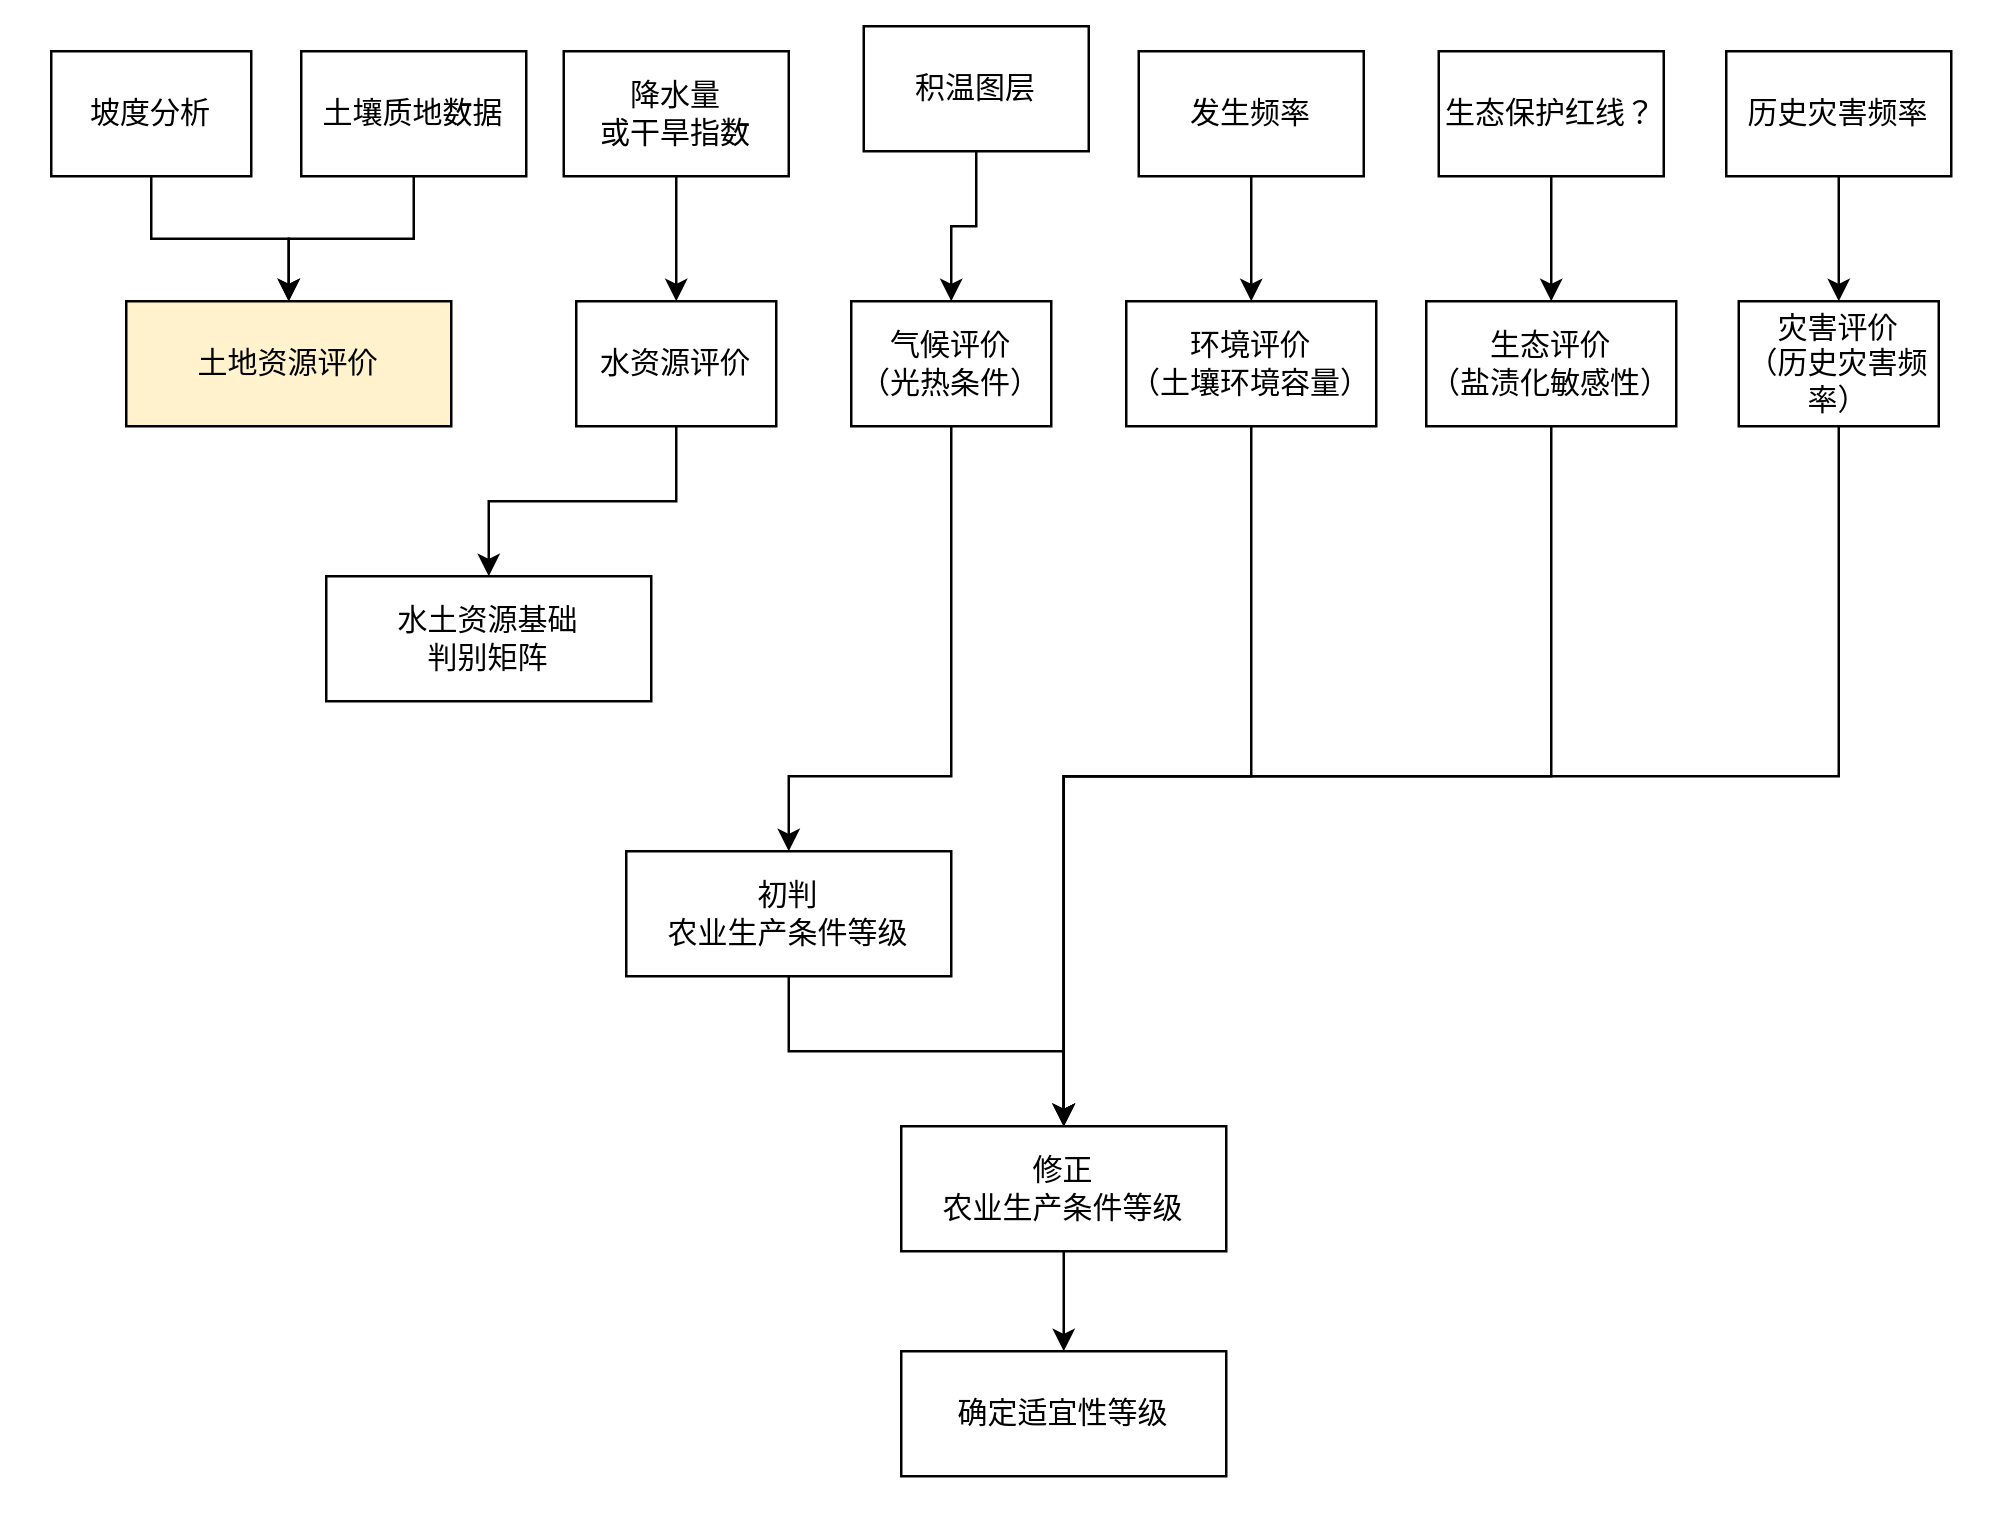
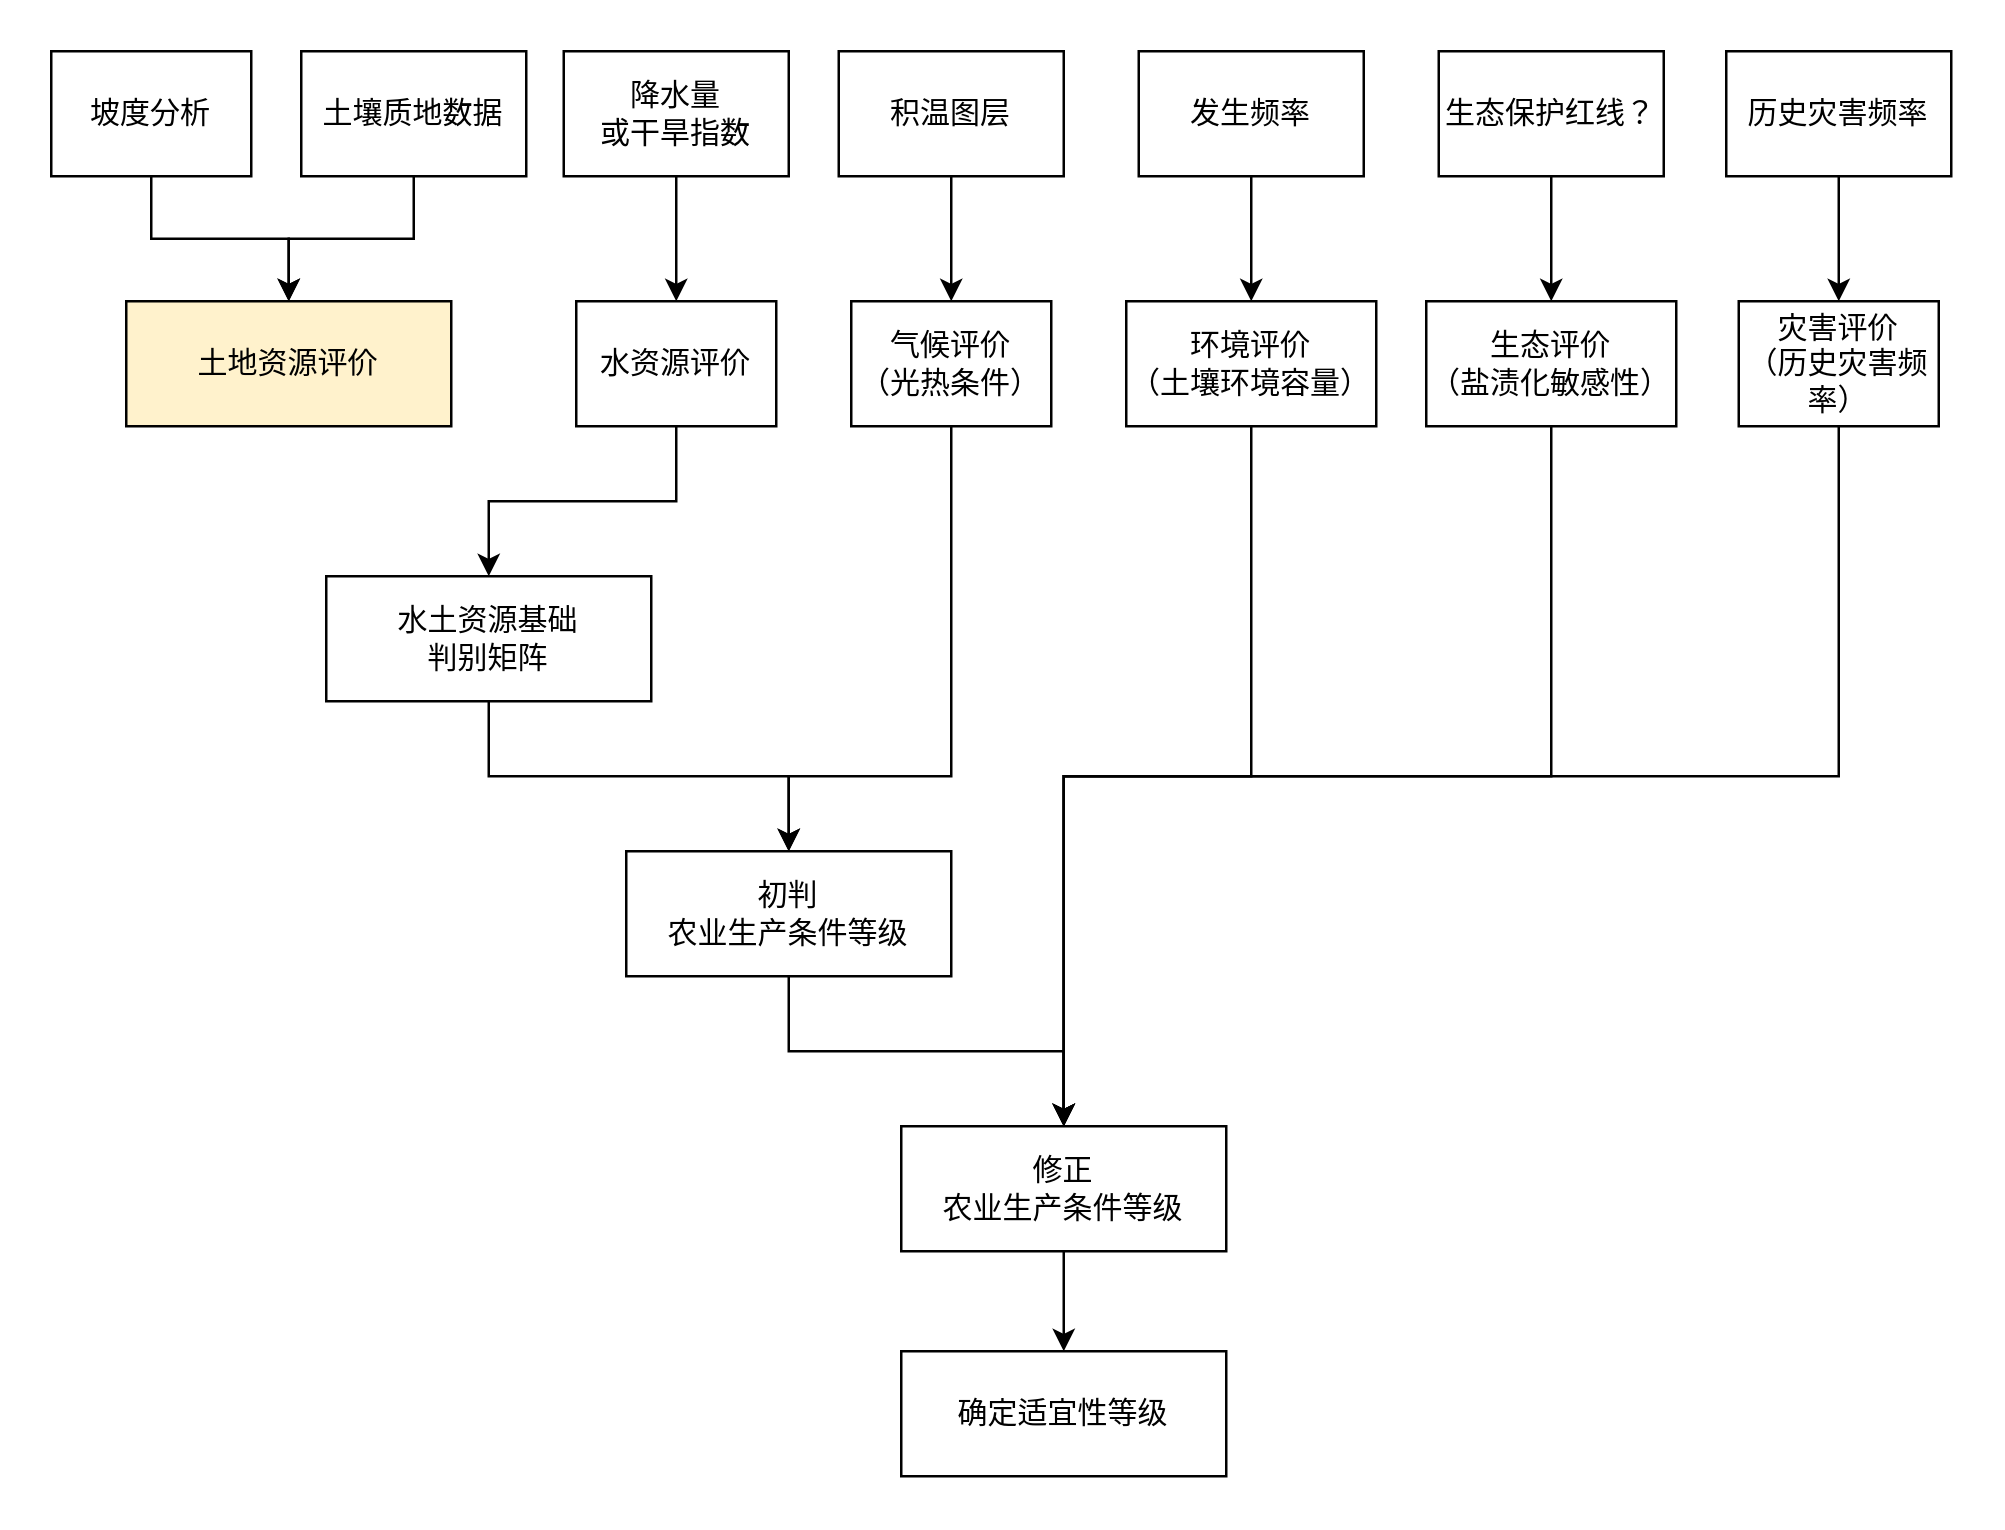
node "积温图层": moved (976, 89) -> (951, 114)
edge "水土资源基础 判别矩阵" -> "初判 农业生产条件等级": added
